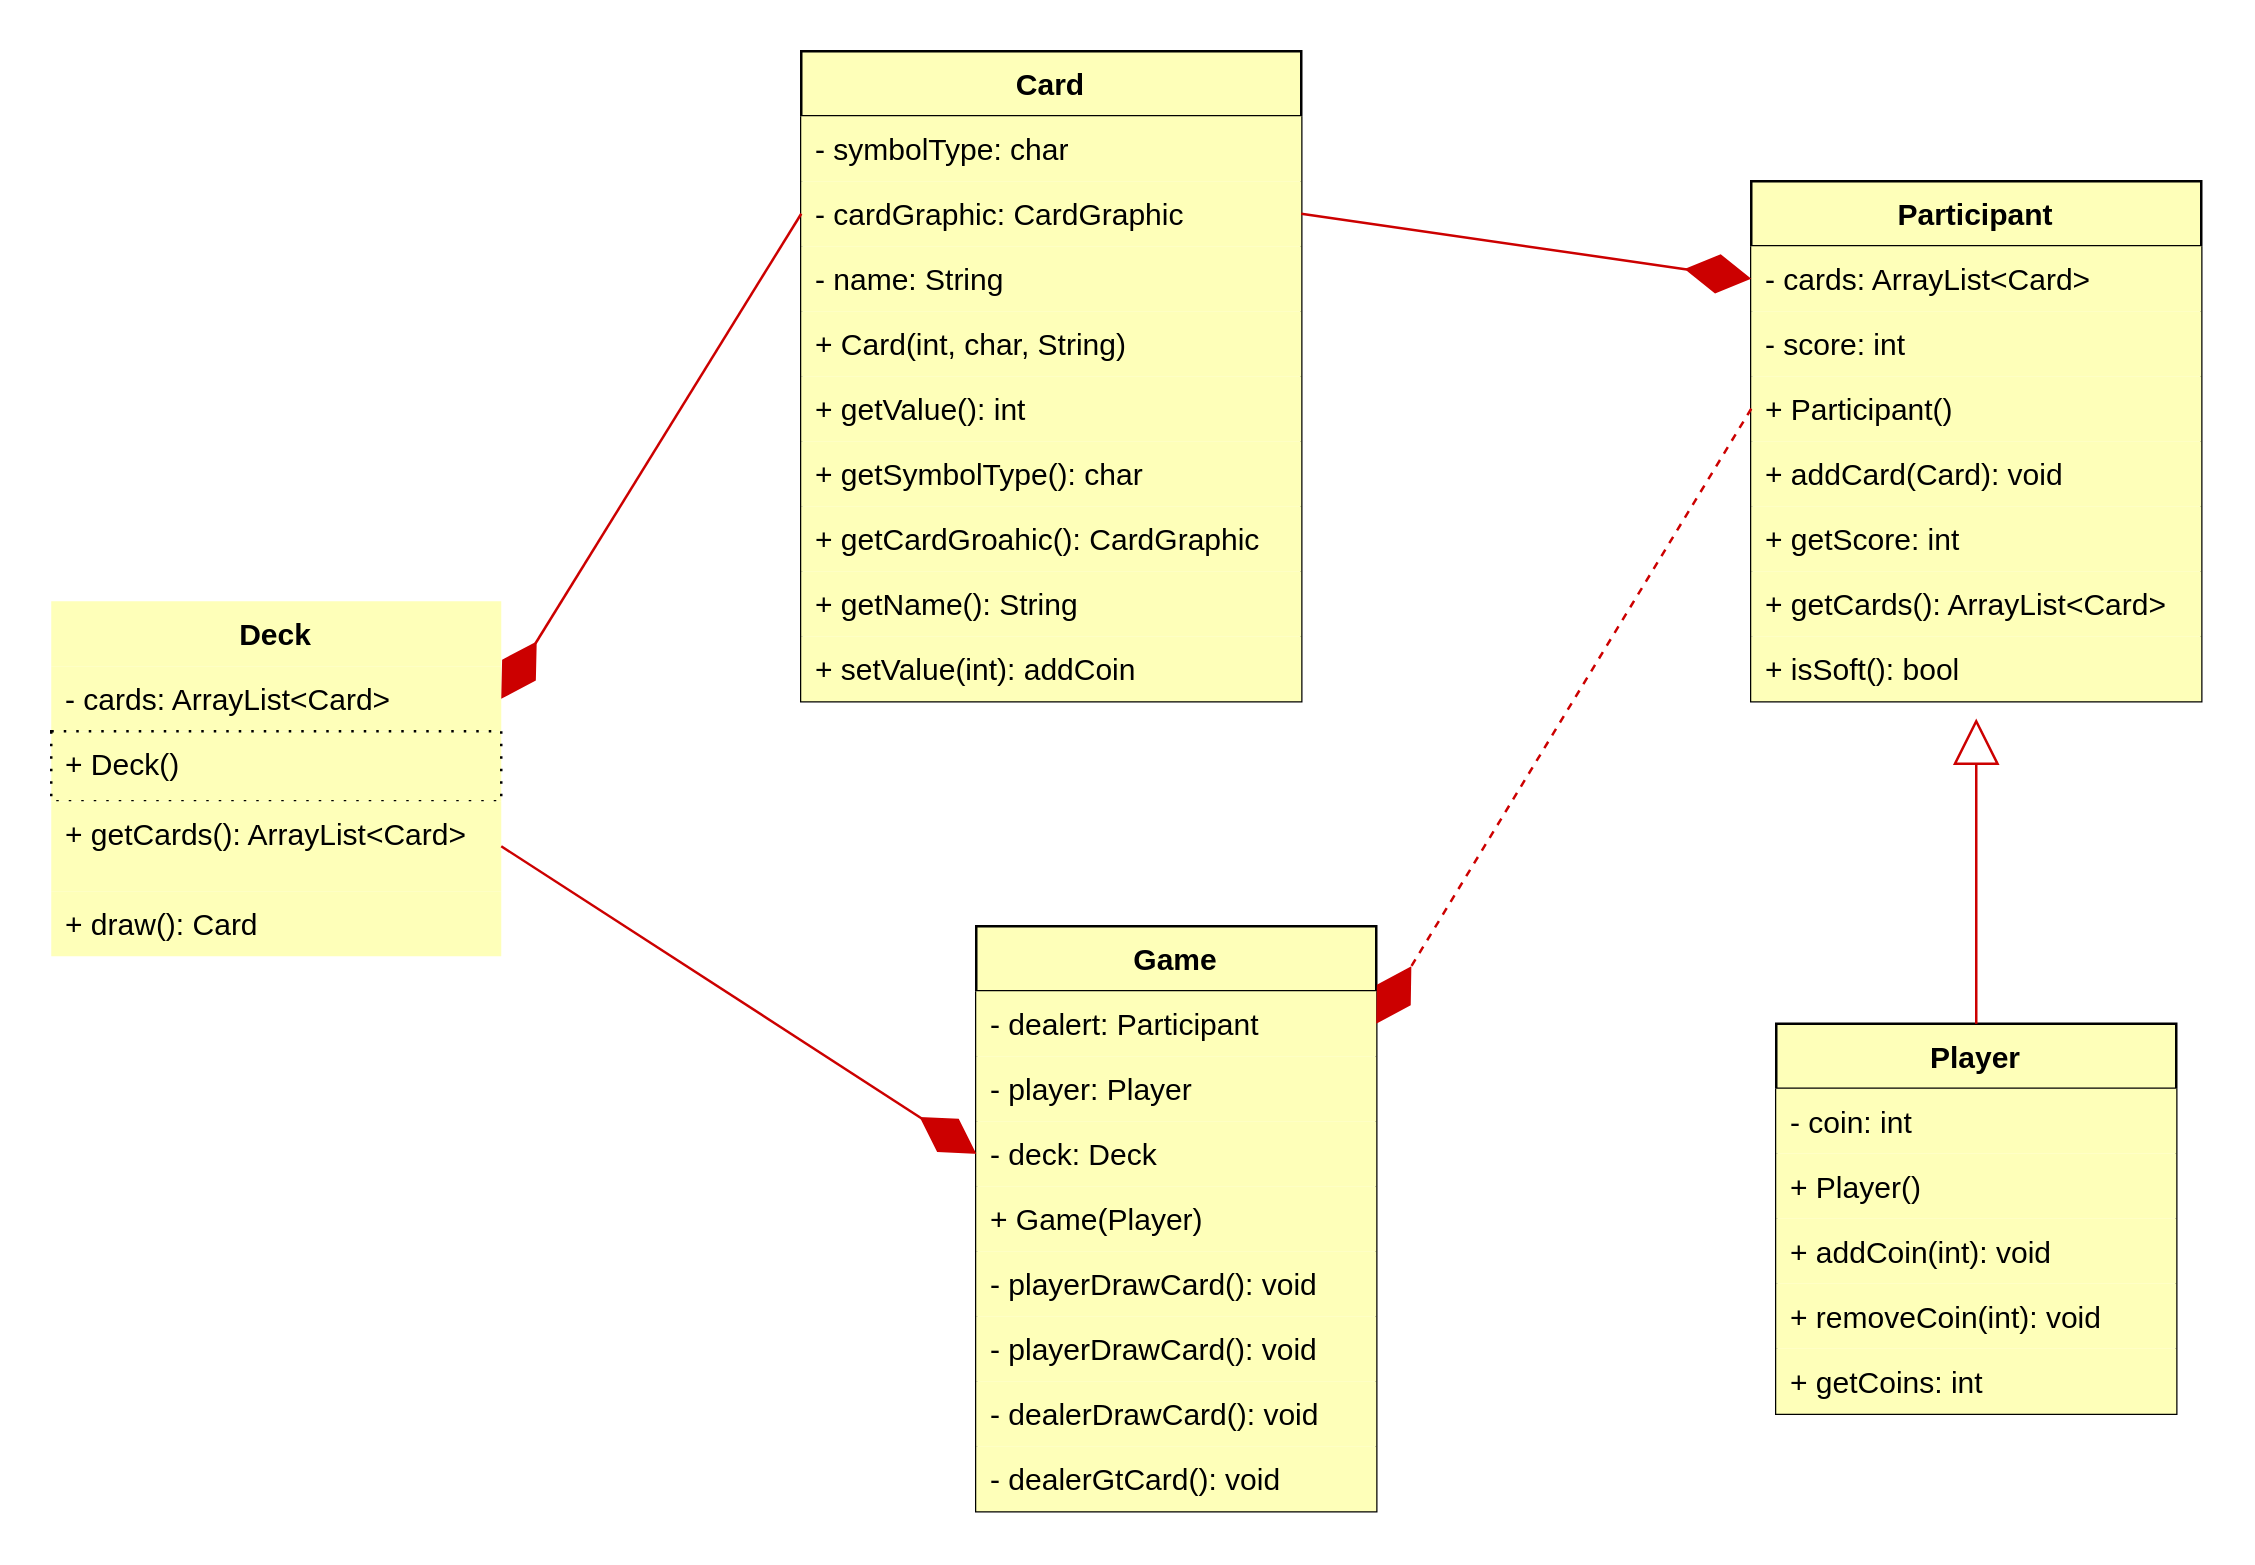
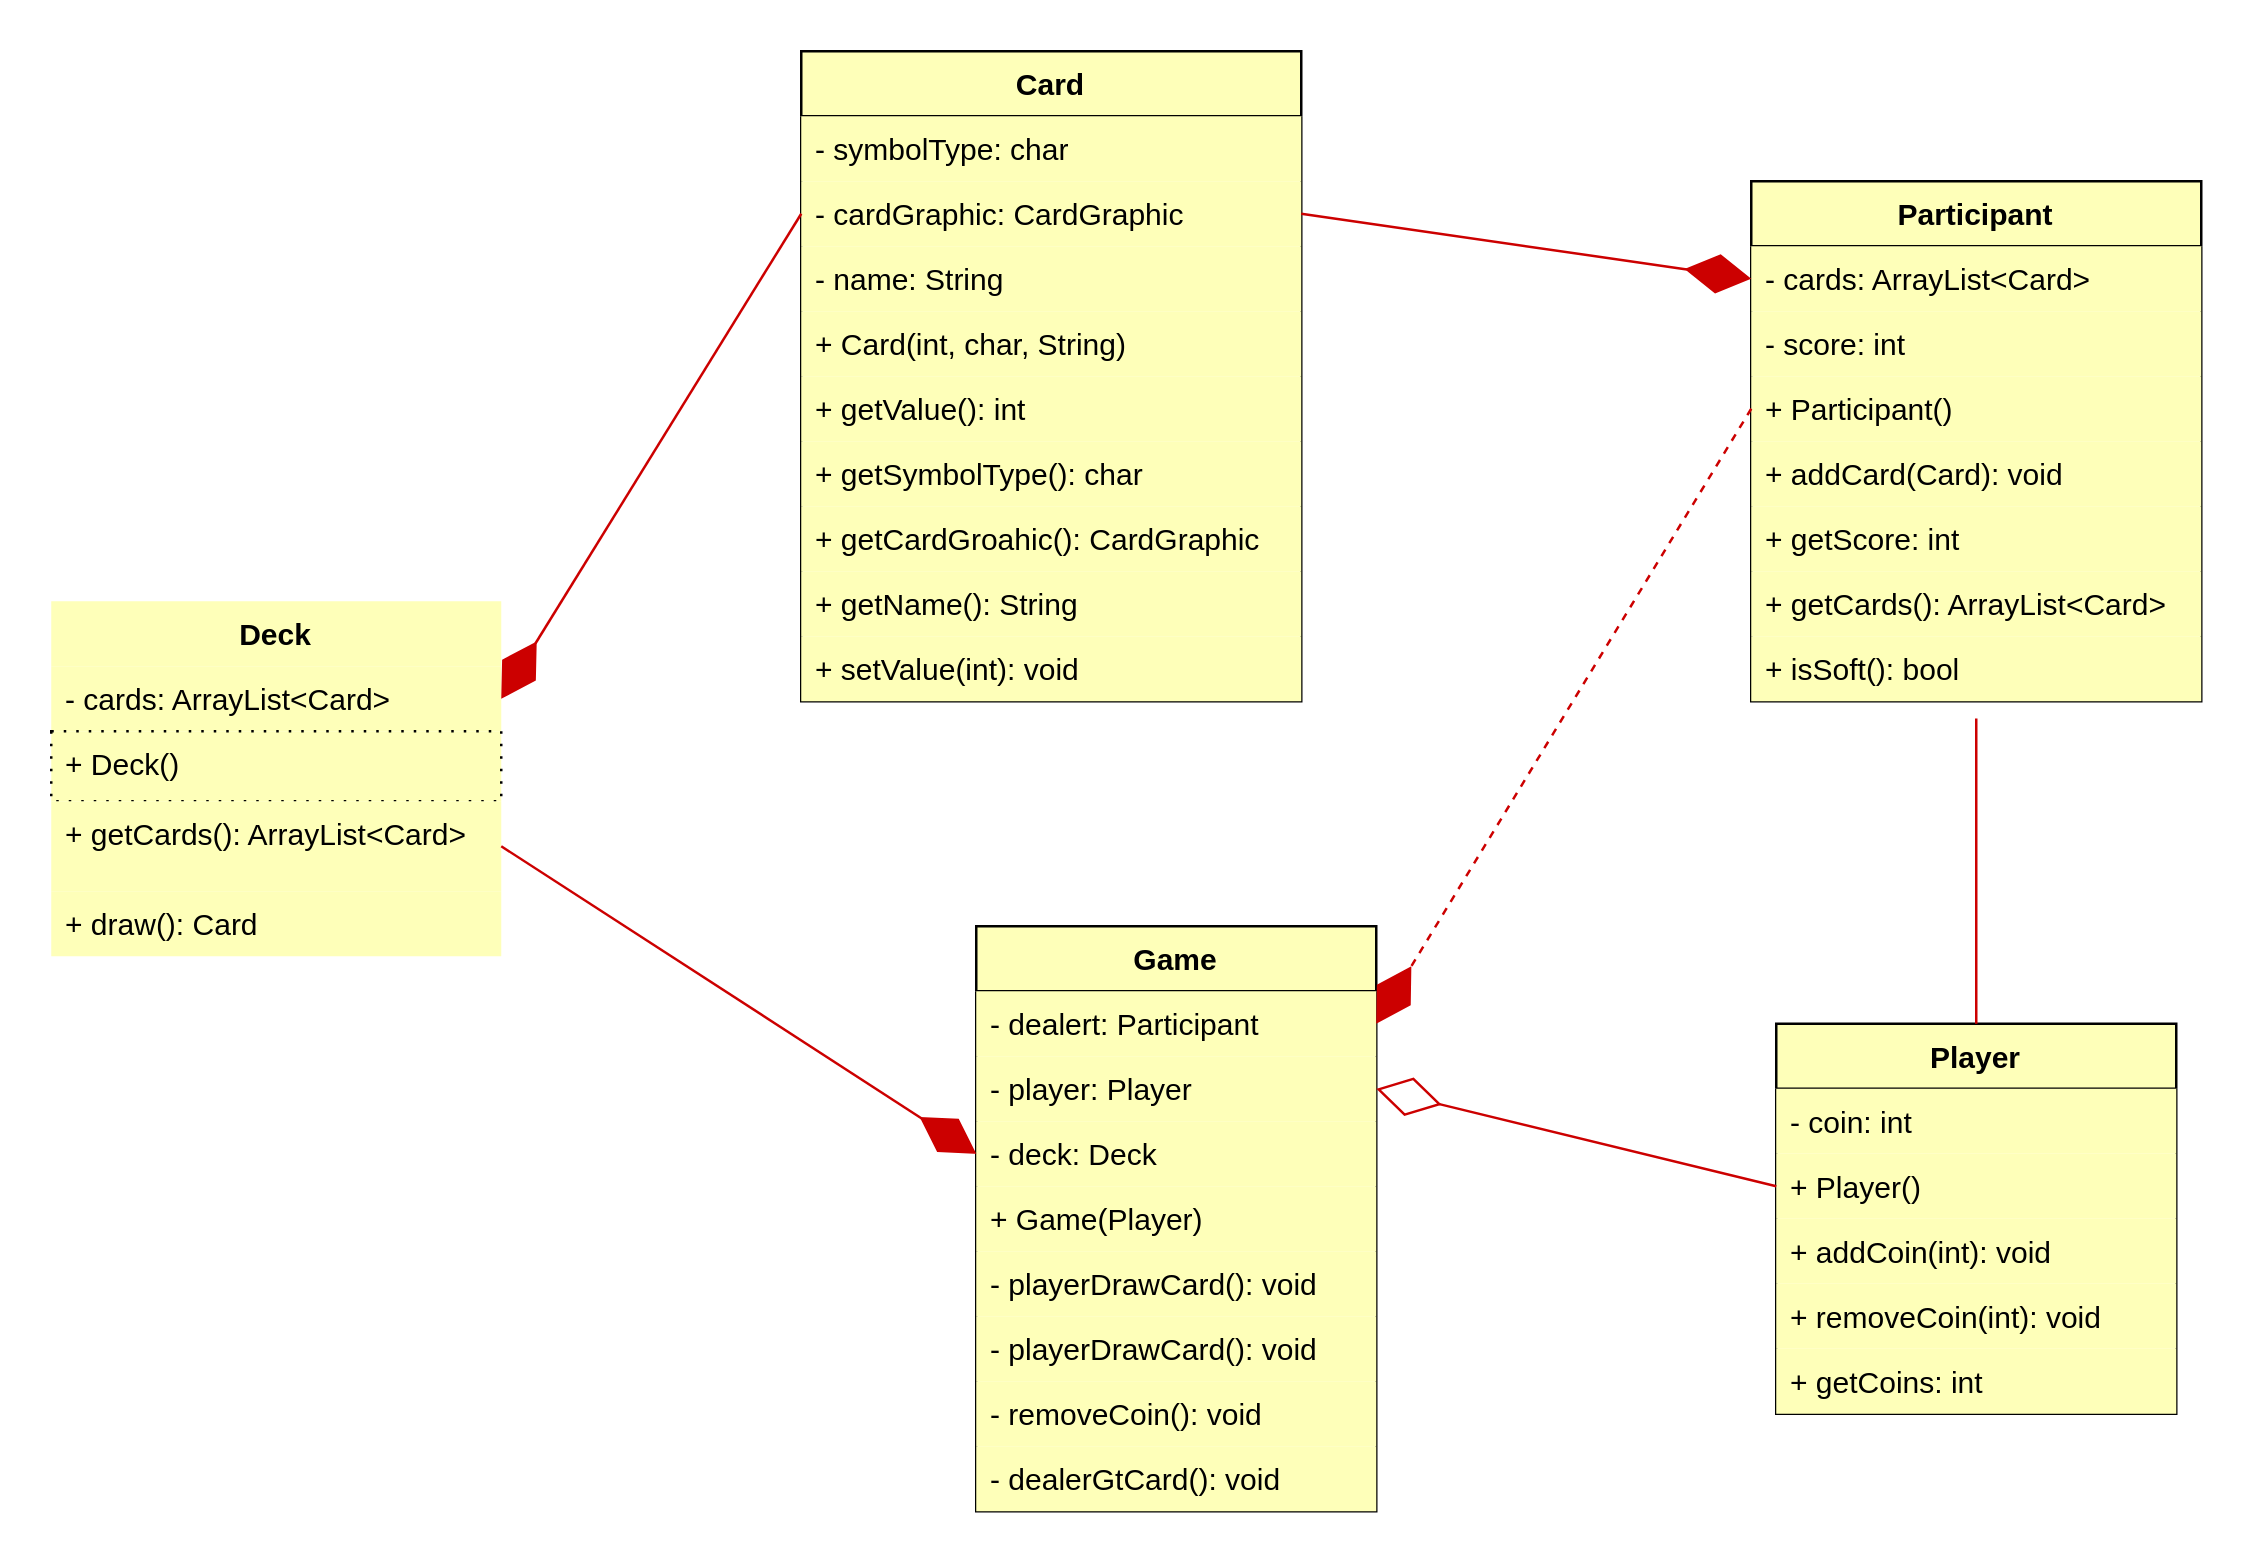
node "+ setValue(int): addCoin": label "+ setValue(int): addCoin" -> "+ setValue(int): void"
edge "Player" -> "+ isSoft(): bool": arrowhead block -> none
edge "+ Player()" -> "- player: Player": added
node "- dealerDrawCard(): void": label "- dealerDrawCard(): void" -> "- removeCoin(): void"
